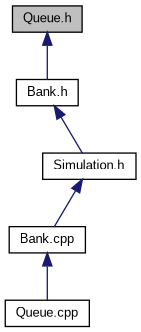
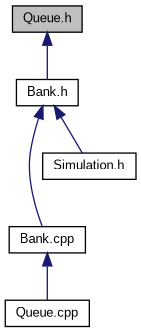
edge "Bank.cpp" -> "Simulation.h": now "Bank.cpp" -> "Bank.h"
